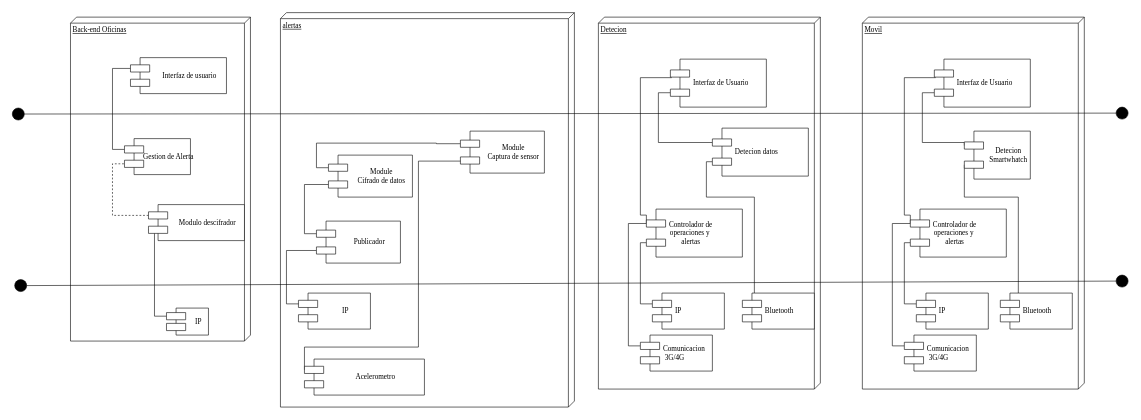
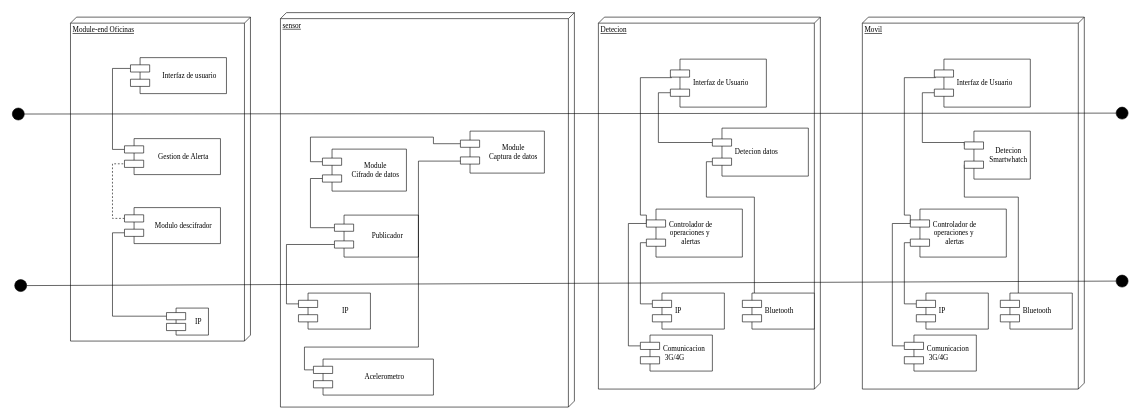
node "alertas": label "alertas" -> "sensor"
node "Back-end Oficinas": label "Back-end Oficinas" -> "Module-end Oficinas"
node "Module Captura de sensor": label "Module Captura de sensor" -> "Module Captura de datos"
node "Gestion de Alerta": size 66x36 -> 96x36
node "Module Cifrado de datos": moved (371, 176) -> (365, 170)
node "Modulo descifrador": moved (197, 223) -> (173, 226)
node "Publicador": moved (359, 242) -> (377, 236)
node "Acelerometro": moved (365, 377) -> (374, 377)
